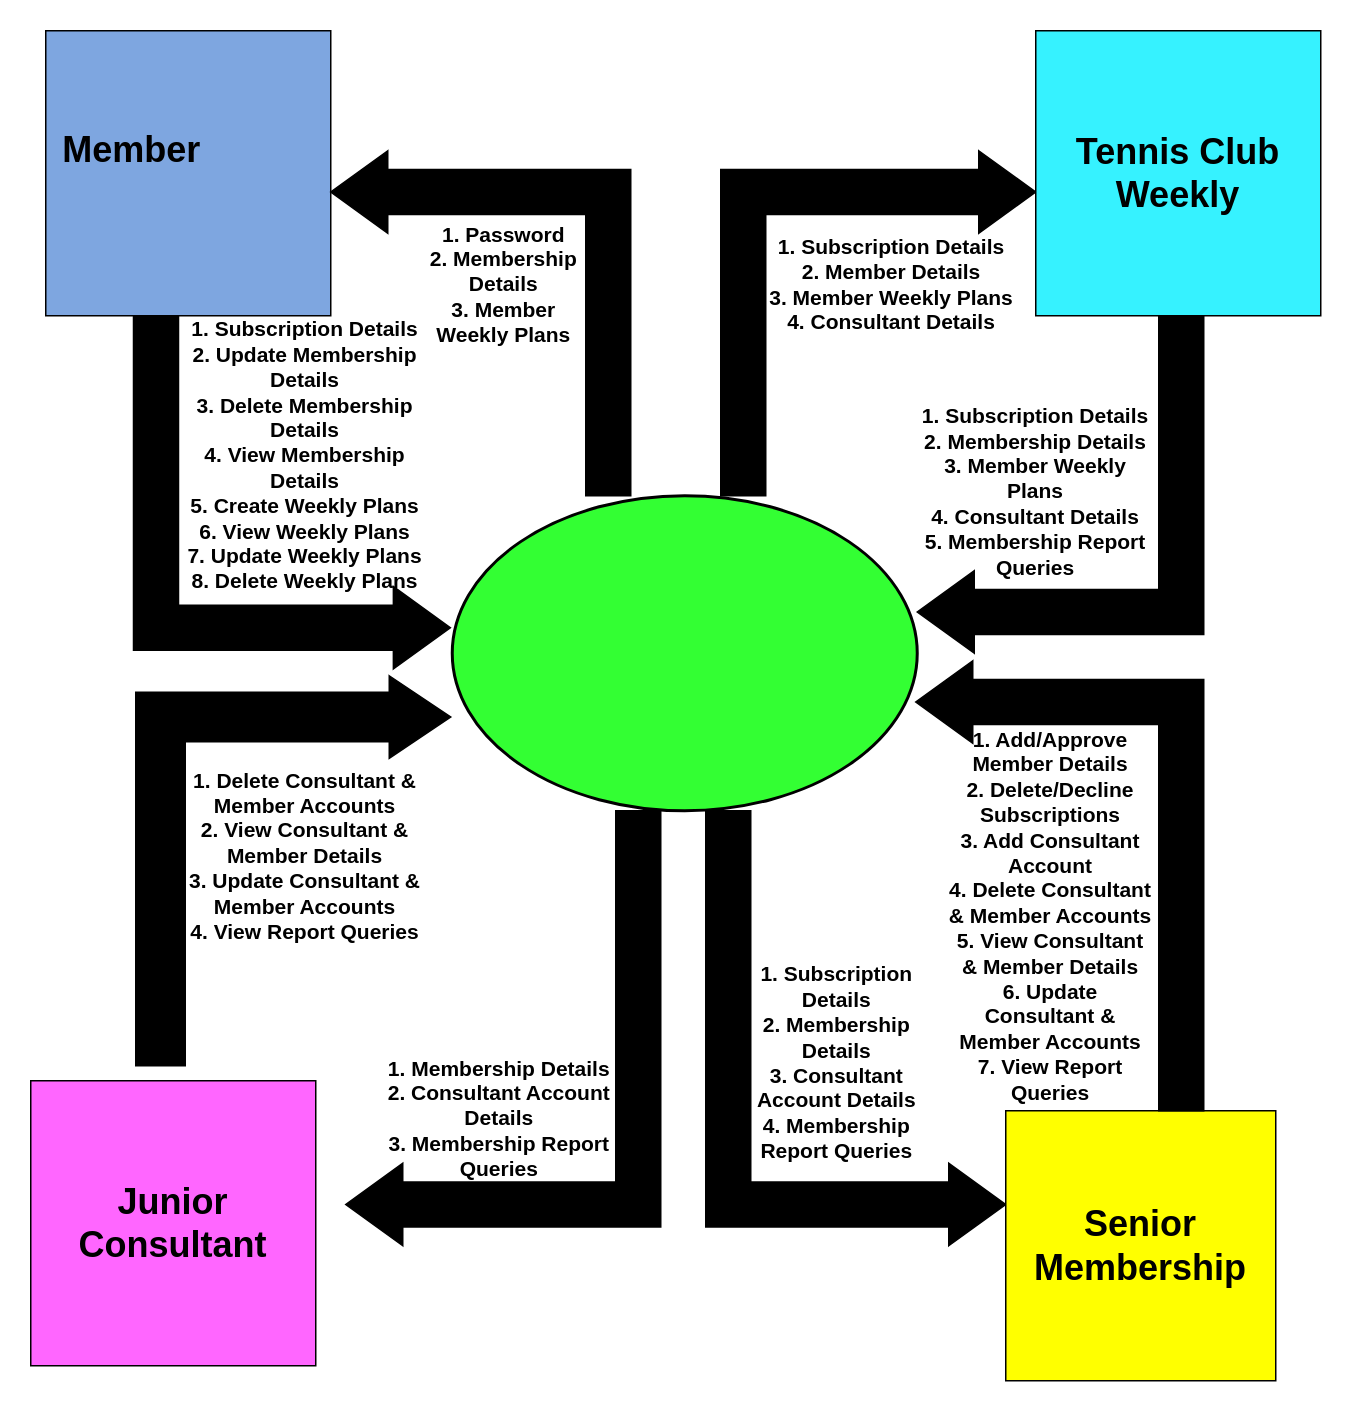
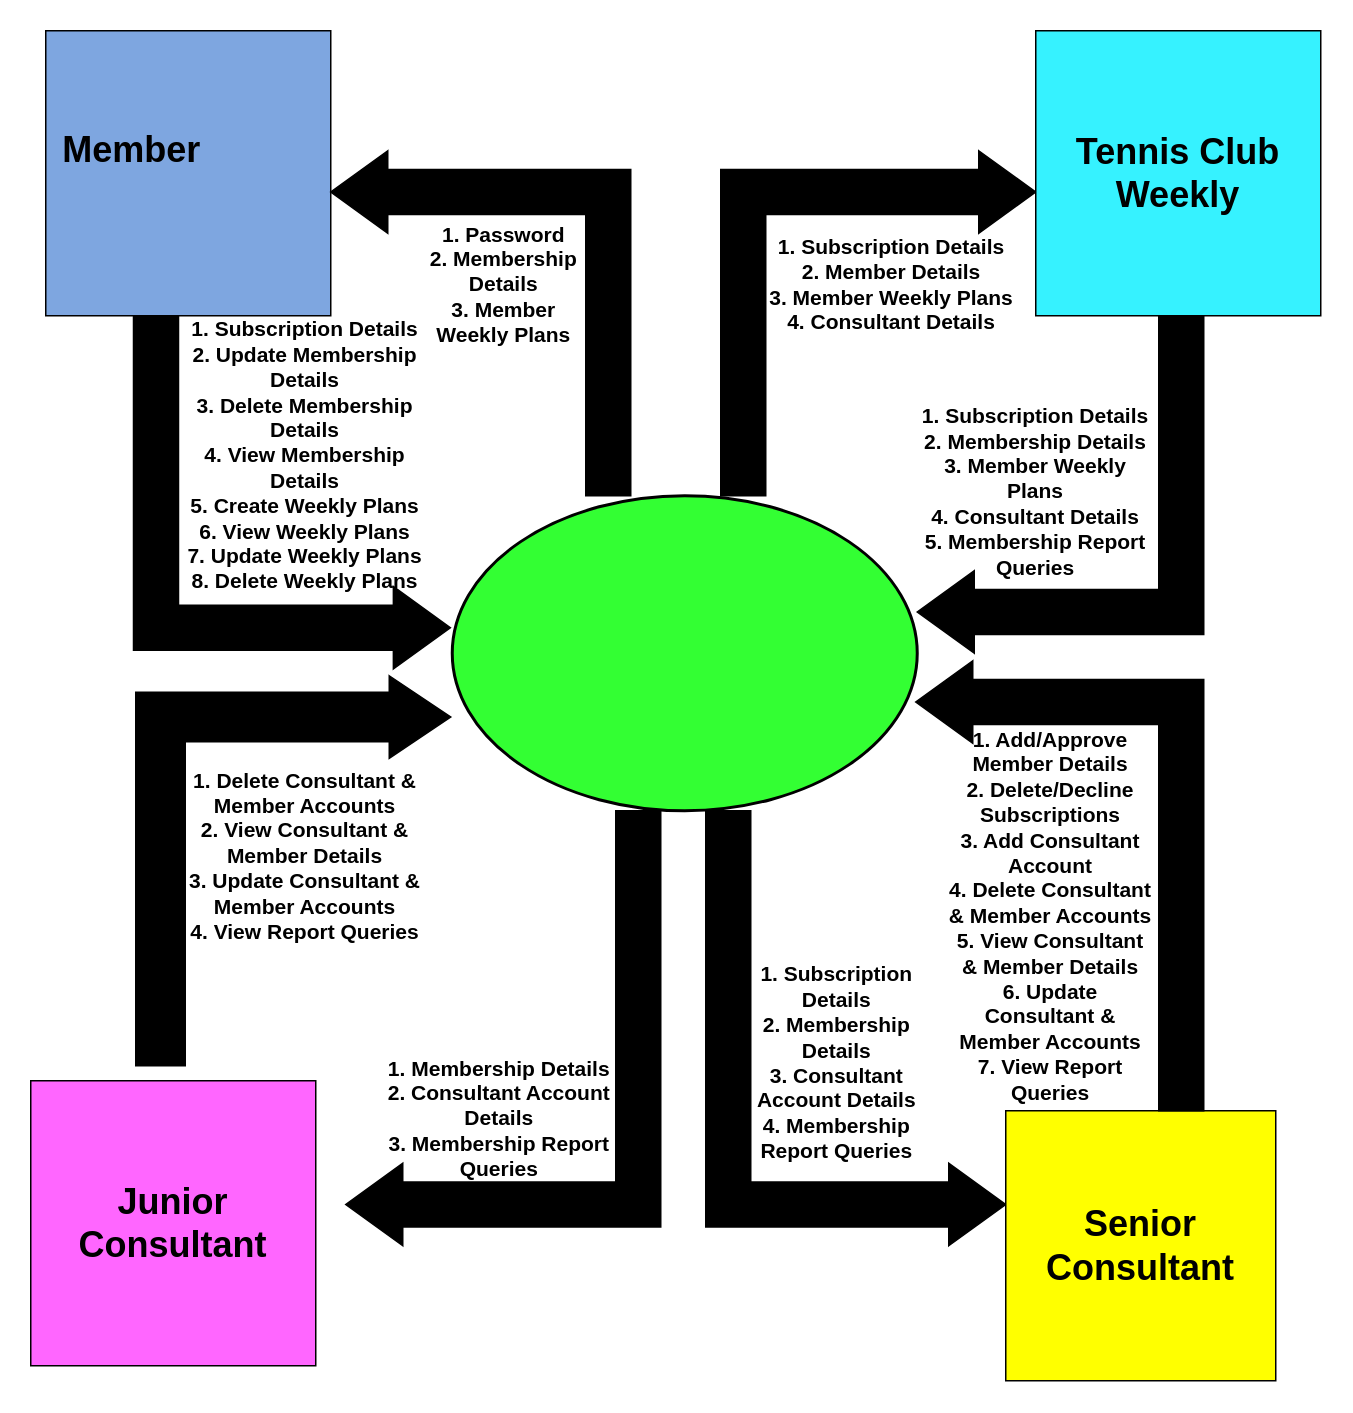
node "Senior Membership": label "Senior Membership" -> "Senior Consultant"
